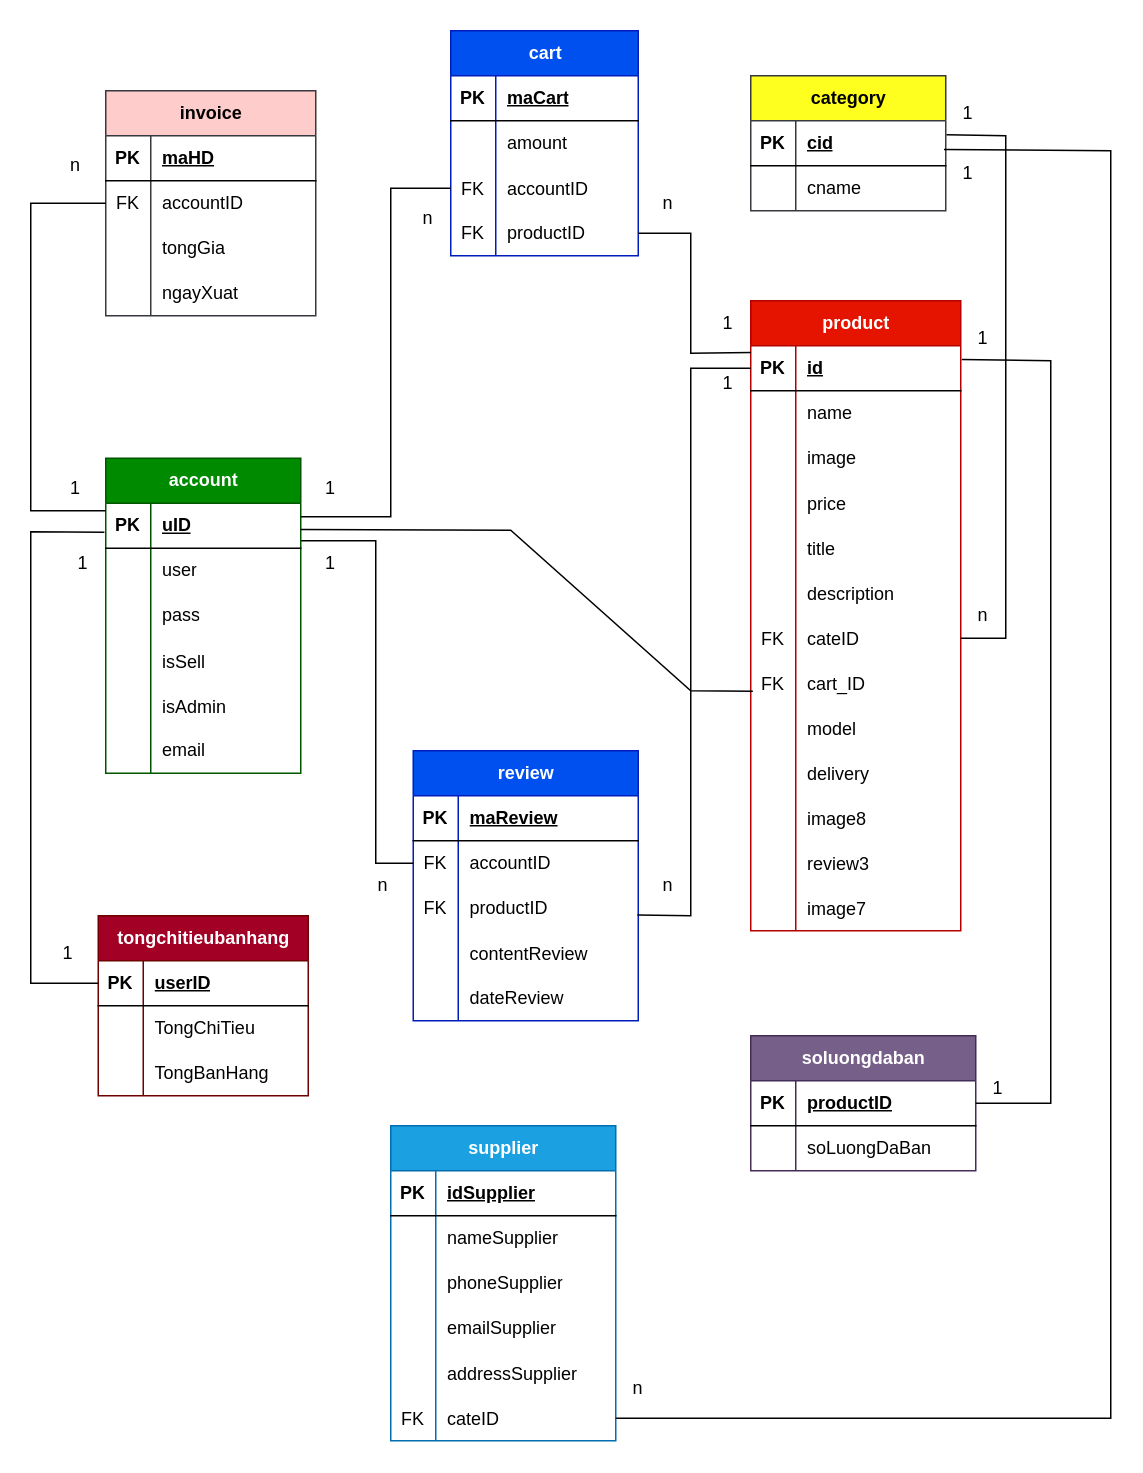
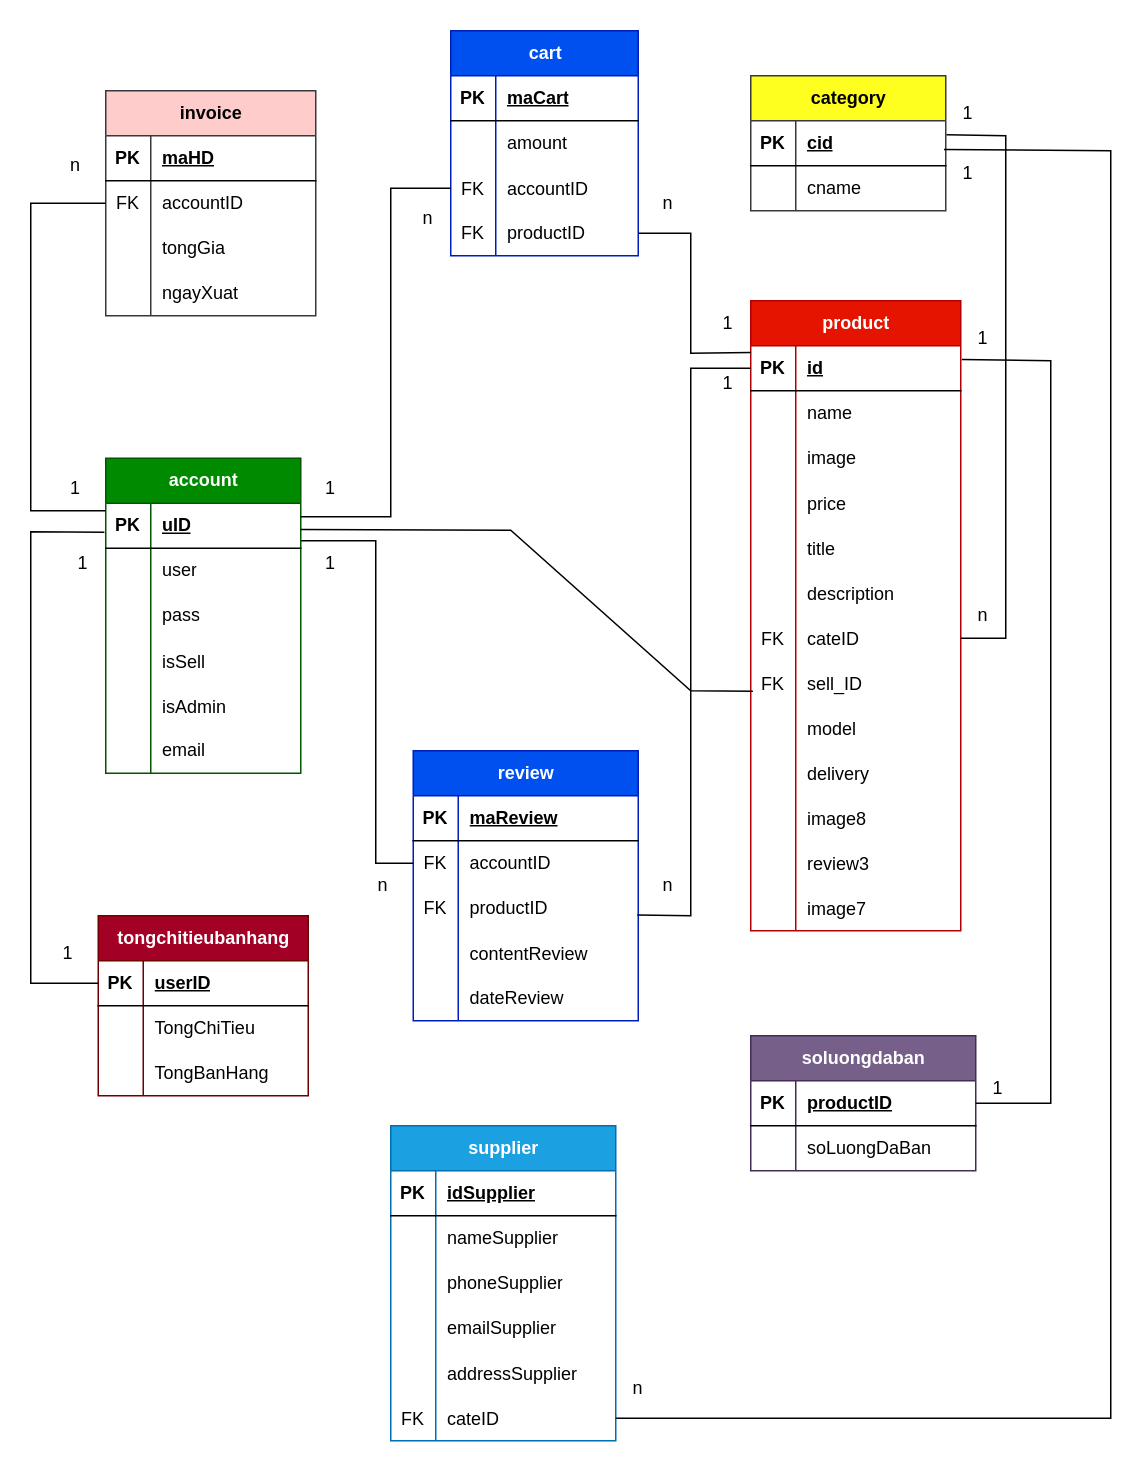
node "cart_ID": label "cart_ID" -> "sell_ID"
